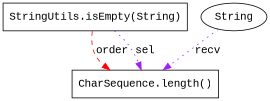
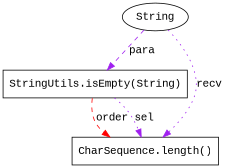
edge "String" -> "StringUtils.isEmpty(String)": added, label "para"
